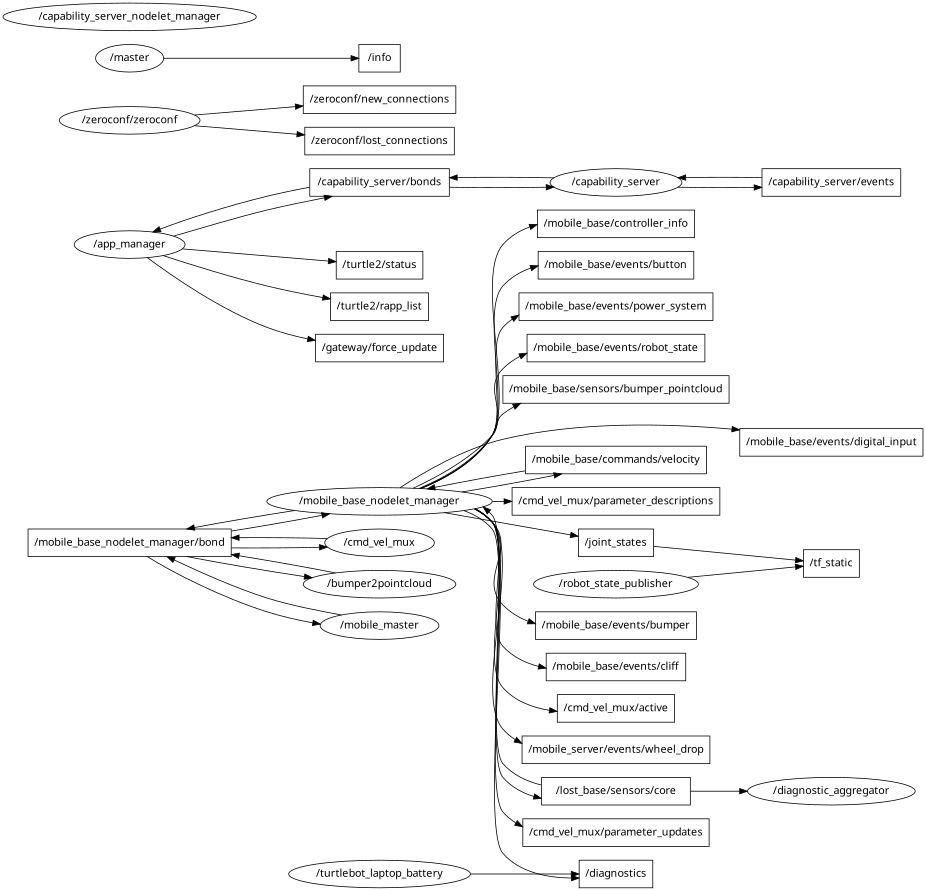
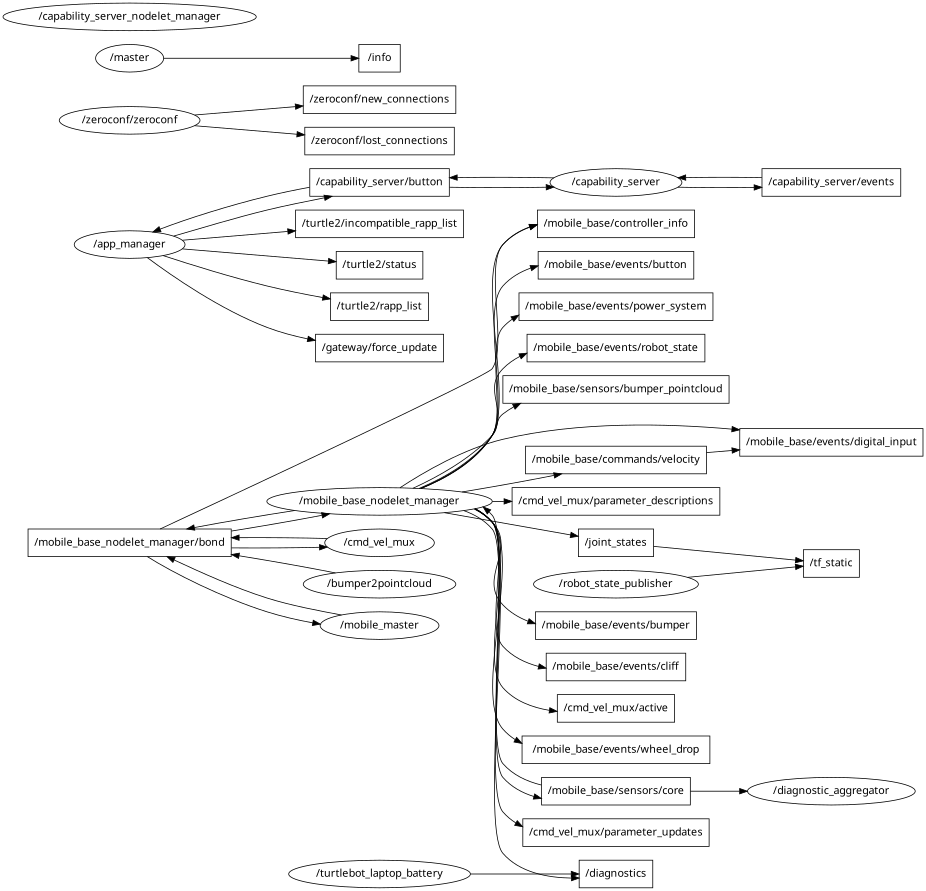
node "/capability_server/bonds": label "/capability_server/bonds" -> "/capability_server/button"
node "/turtle2/incompatible_rapp_list": added
edge "/mobile_base/commands/velocity" -> "/mobile_base_nodelet_manager": now "/mobile_base/commands/velocity" -> "/mobile_base/events/digital_input"
edge "/mobile_base_nodelet_manager/bond" -> "/bumper2pointcloud": now "/mobile_base_nodelet_manager/bond" -> "/mobile_base/controller_info"
node "/mobile_server/events/wheel_drop": label "/mobile_server/events/wheel_drop" -> "/mobile_base/events/wheel_drop"
node "/lost_base/sensors/core": label "/lost_base/sensors/core" -> "/mobile_base/sensors/core"
